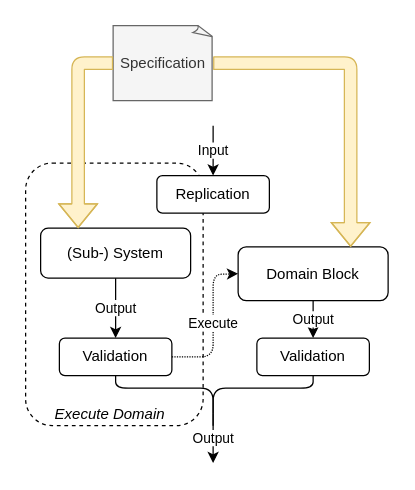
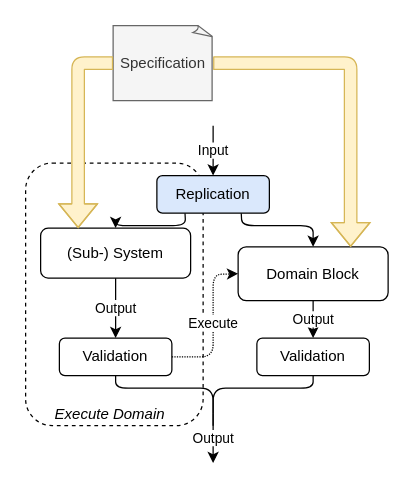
node "Replication": fillcolor #ffffff -> #dae8fc
edge "Replication" -> "(Sub-) System": added
edge "Replication" -> "Domain Block": added
